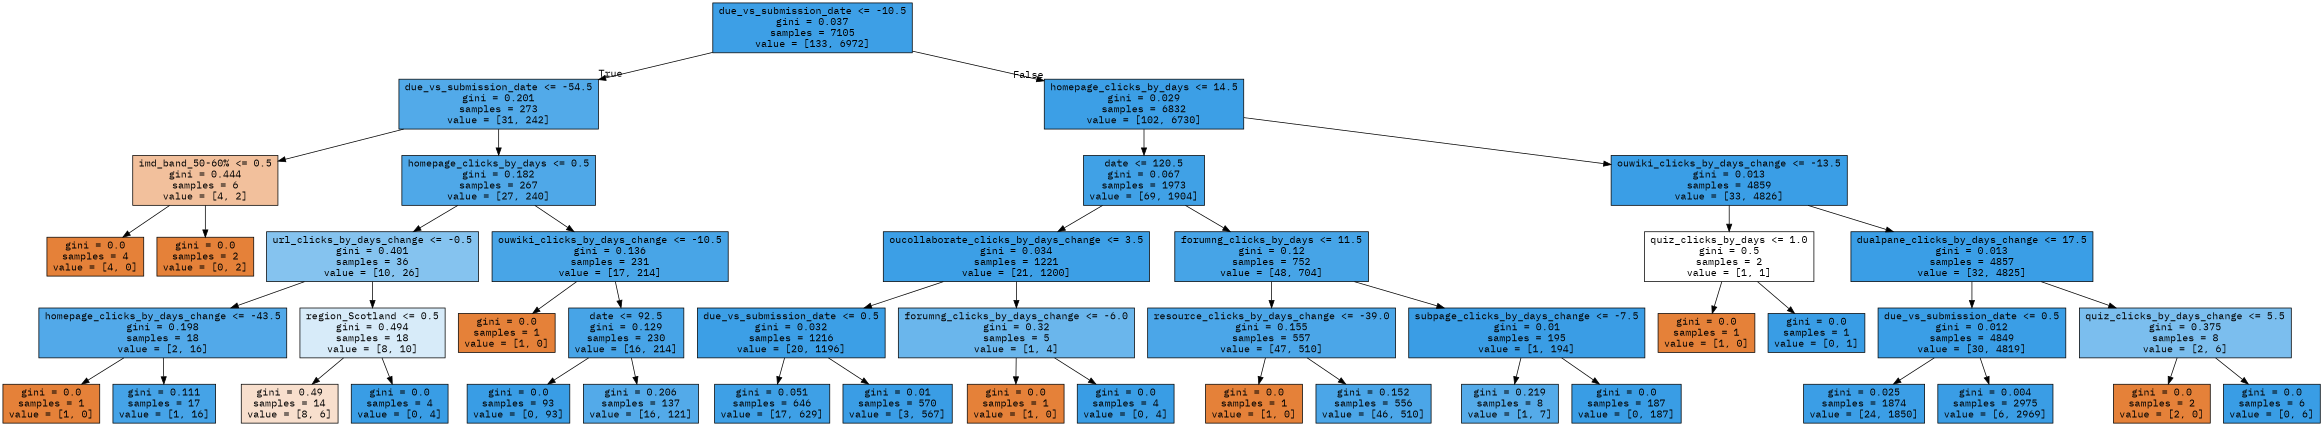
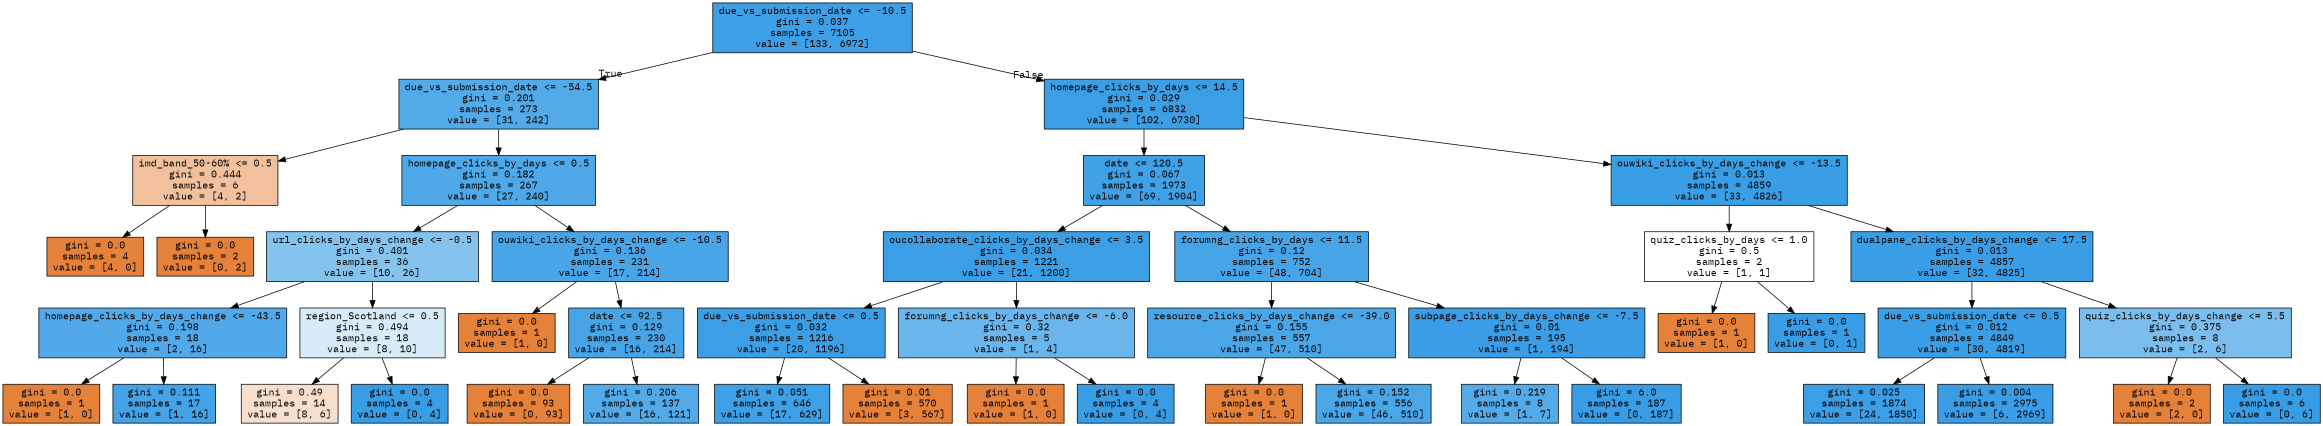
node "gini = 0.0 samples = 93 value = [0, 93]": fillcolor #399de5ff -> #e58139ff
node "gini = 0.01 samples = 570 value = [3, 567]": fillcolor #399de5fe -> #e58139ff
node "gini = 0.0 samples = 187 value = [0, 187]": label "gini = 0.0 samples = 187 value = [0, 187]" -> "gini = 6.0 samples = 187 value = [0, 187]"
